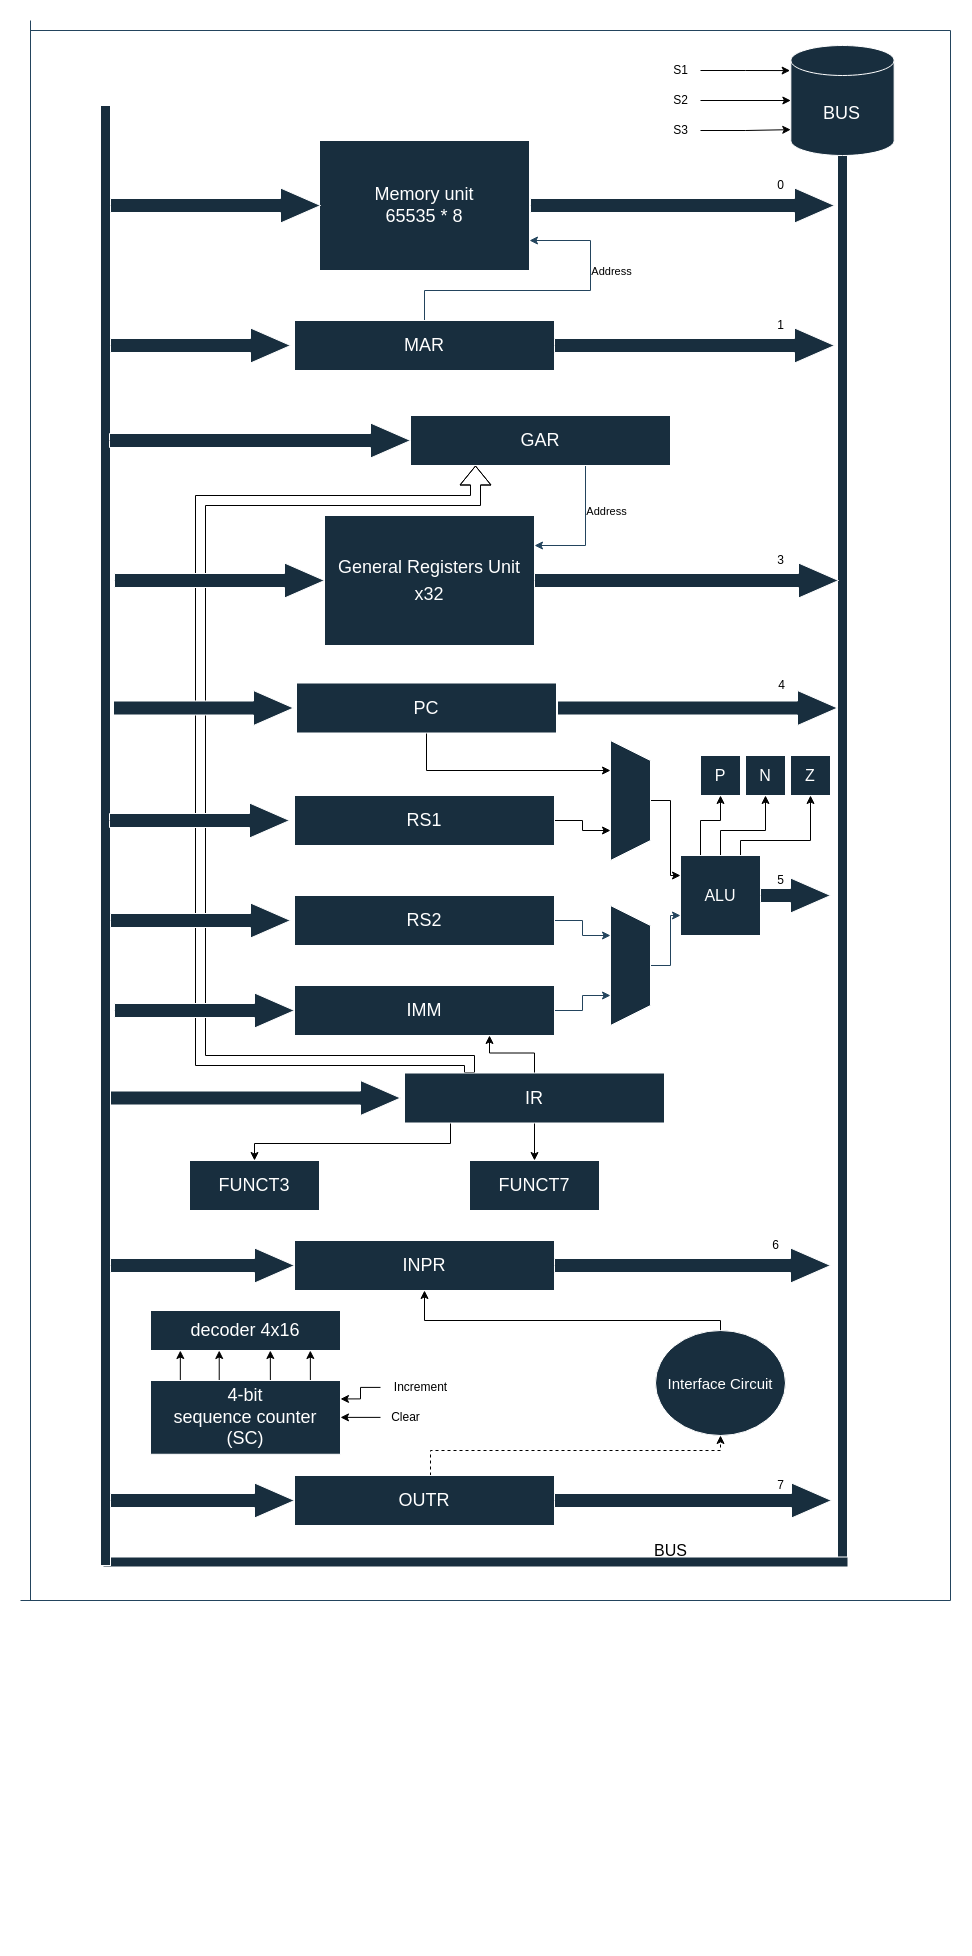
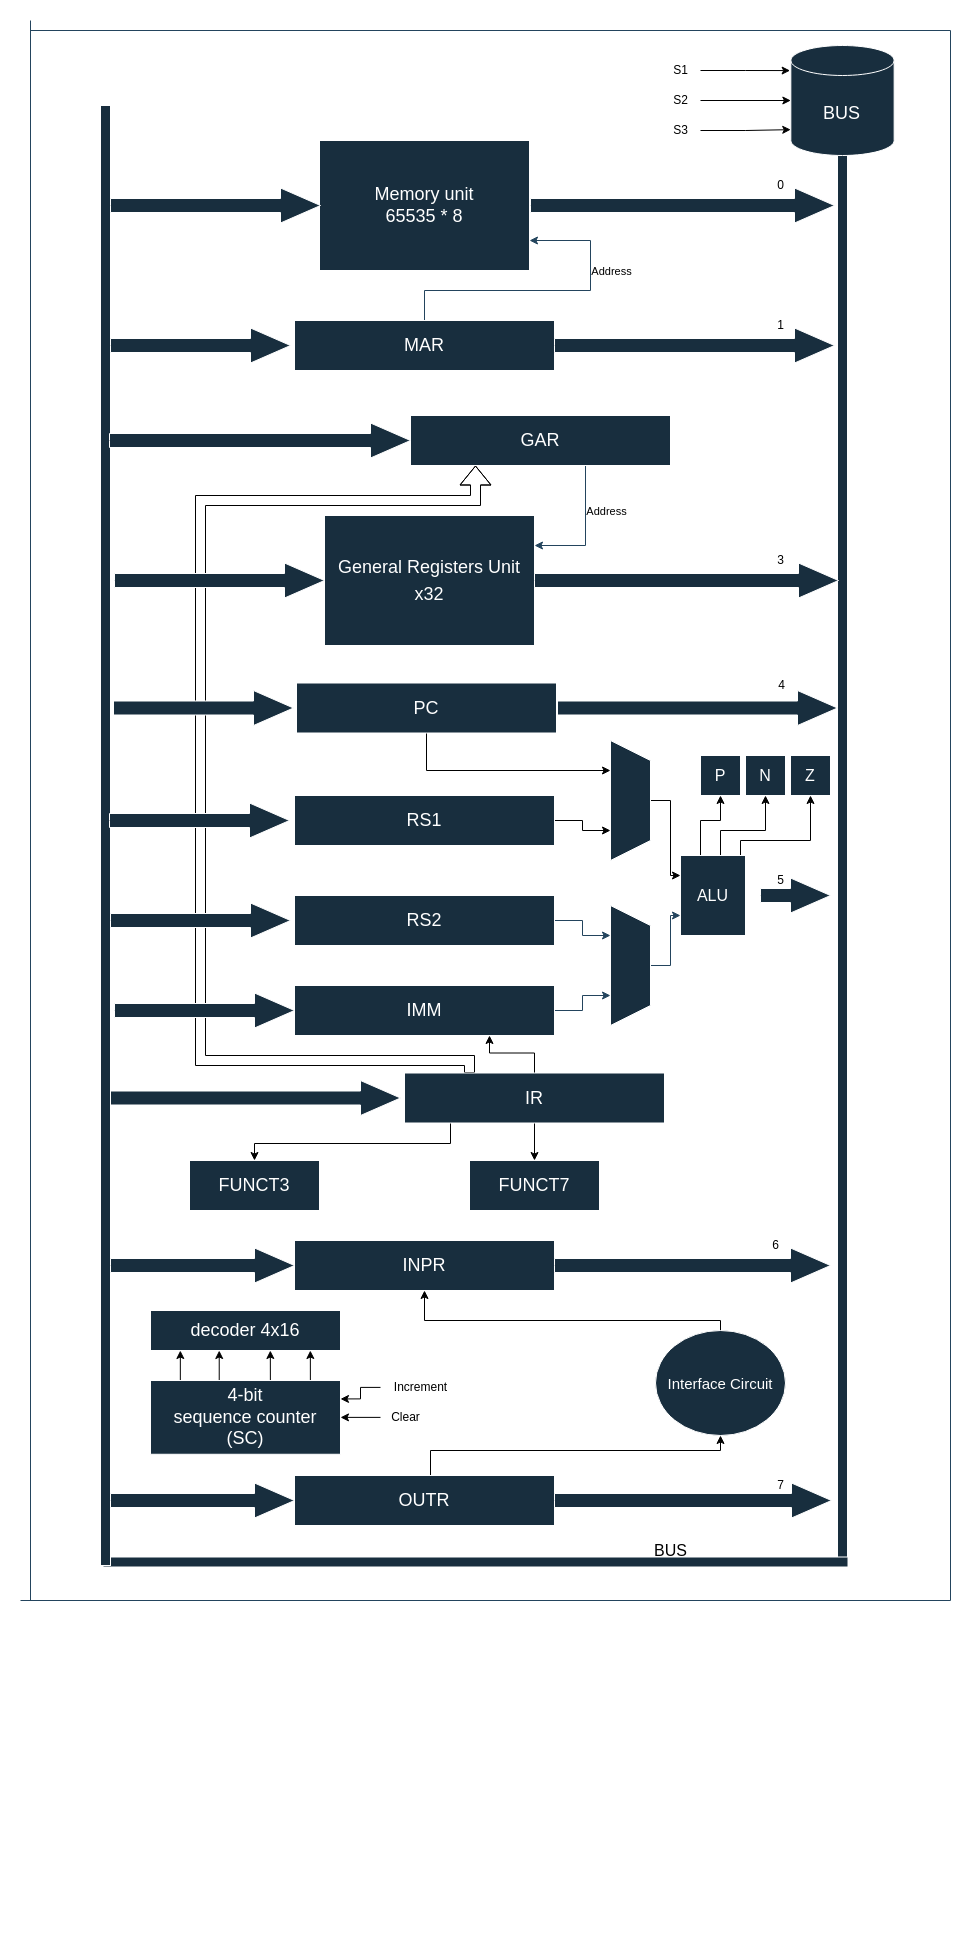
node "ALU": size 80x80 -> 65x80
edge "OUTR" -> "Interface Circuit": style dashed -> solid
